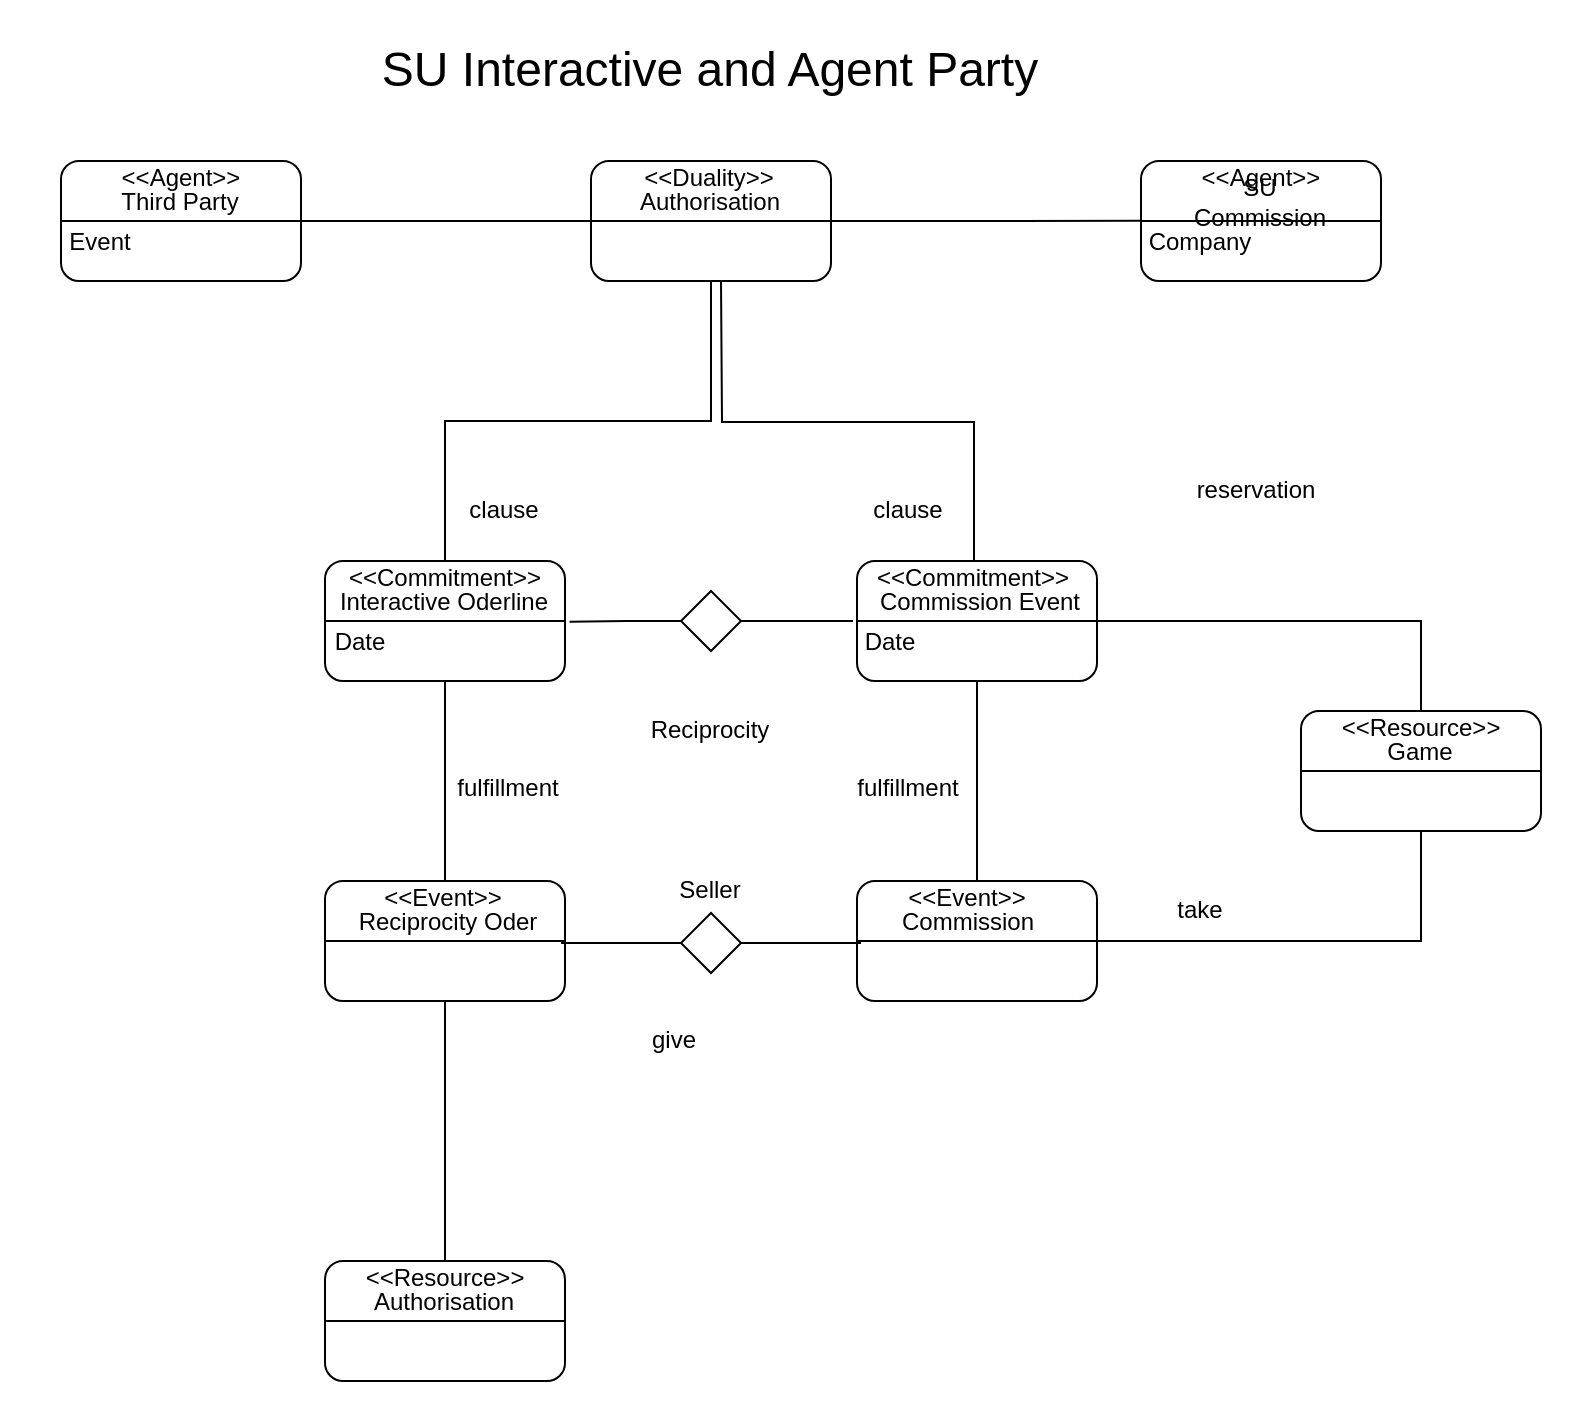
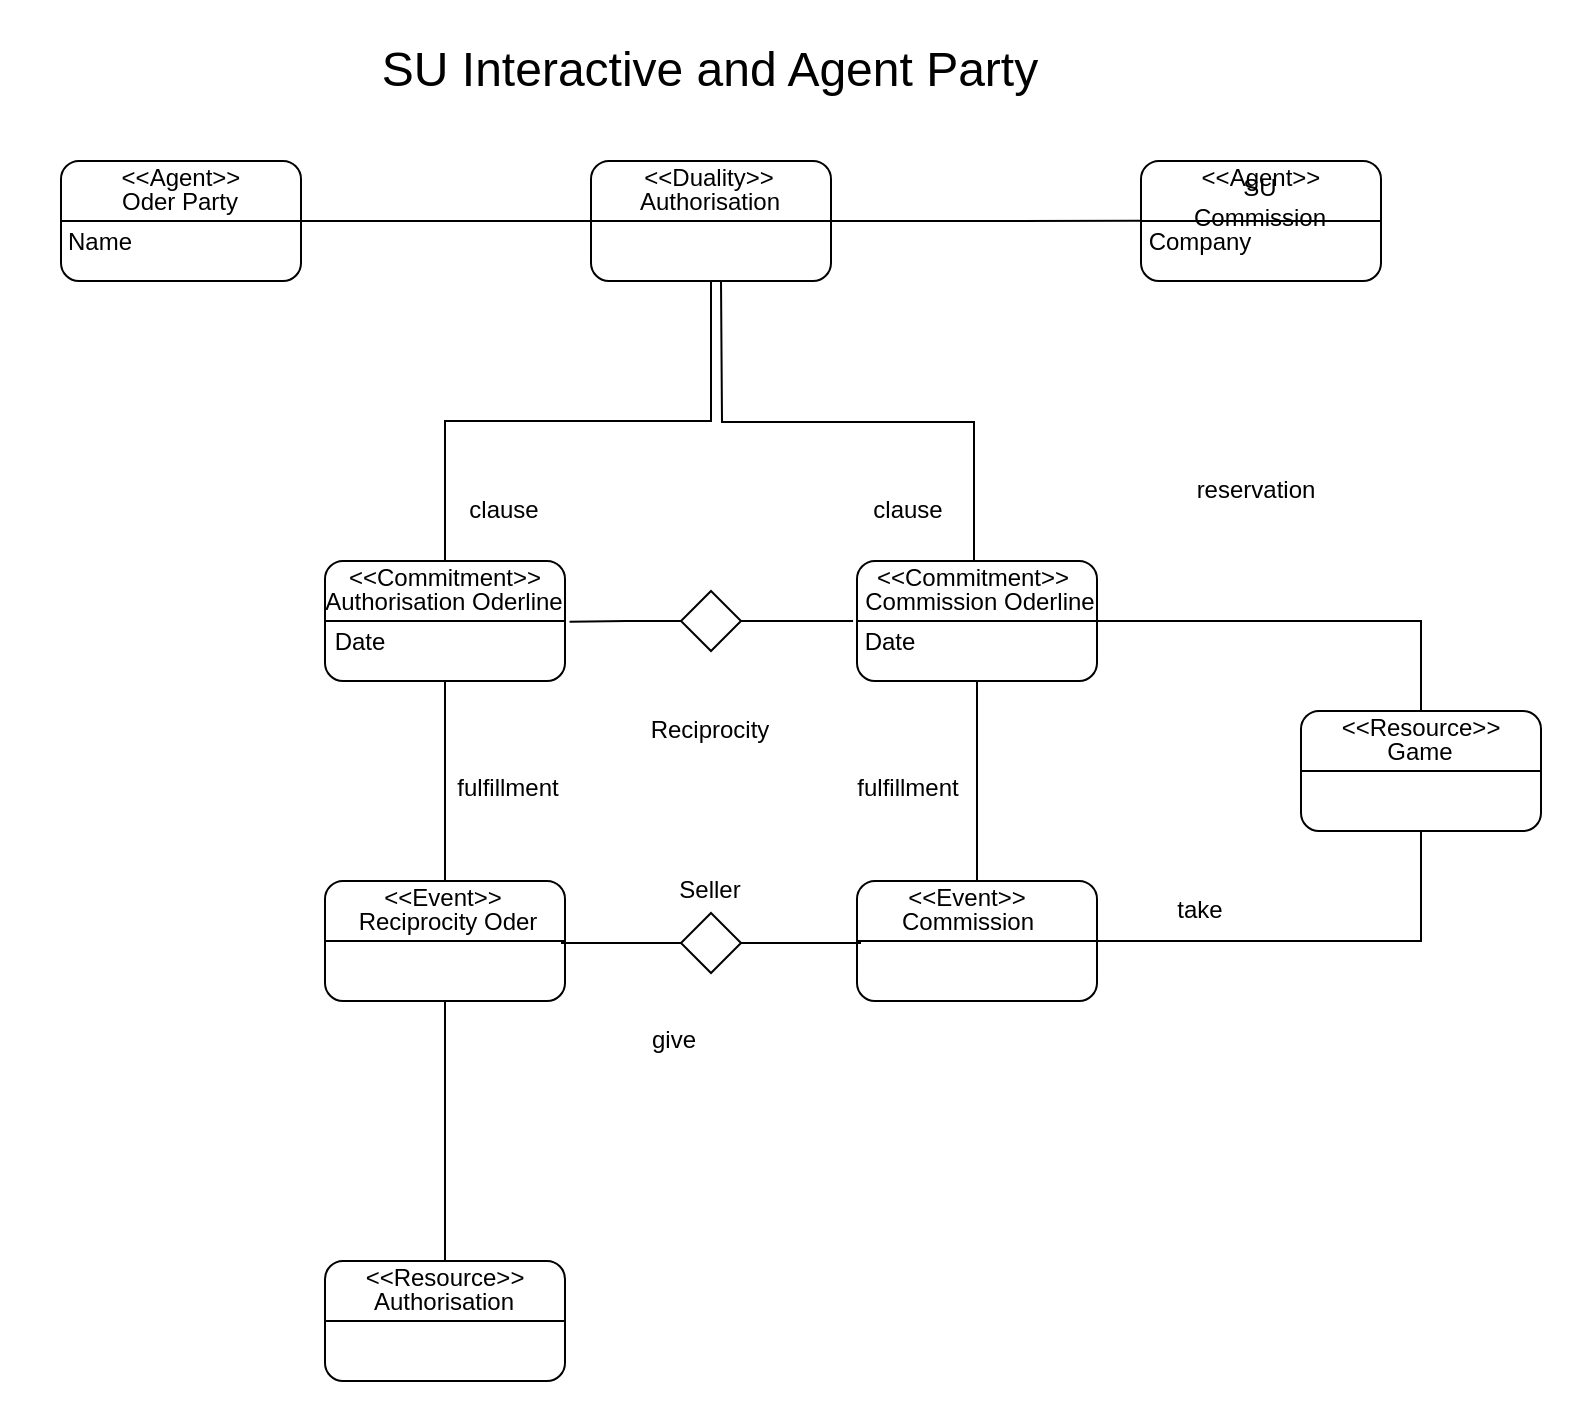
node "Third Party": label "Third Party" -> "Oder Party"
node "Event": label "Event" -> "Name"
node "Interactive Oderline": label "Interactive Oderline" -> "Authorisation Oderline"
node "Commission Event": label "Commission Event" -> "Commission Oderline"
